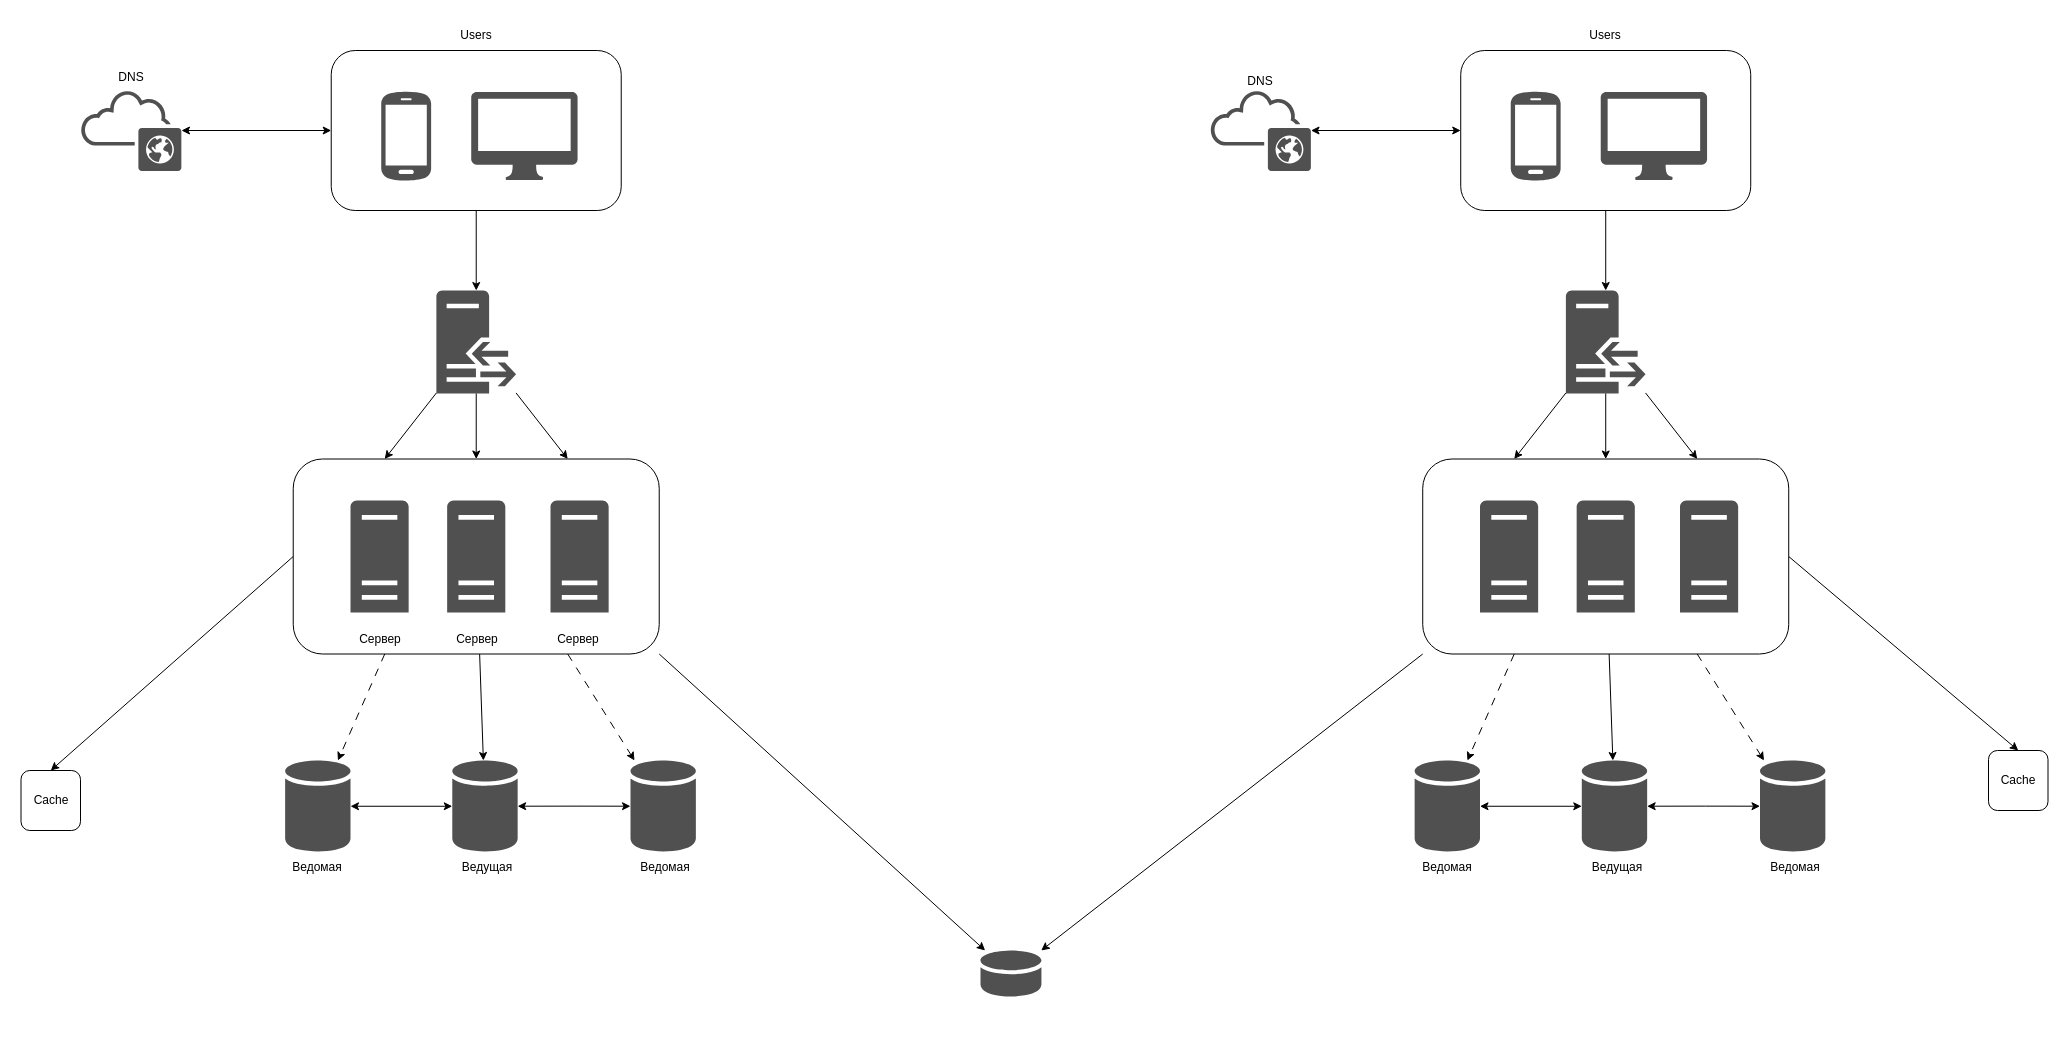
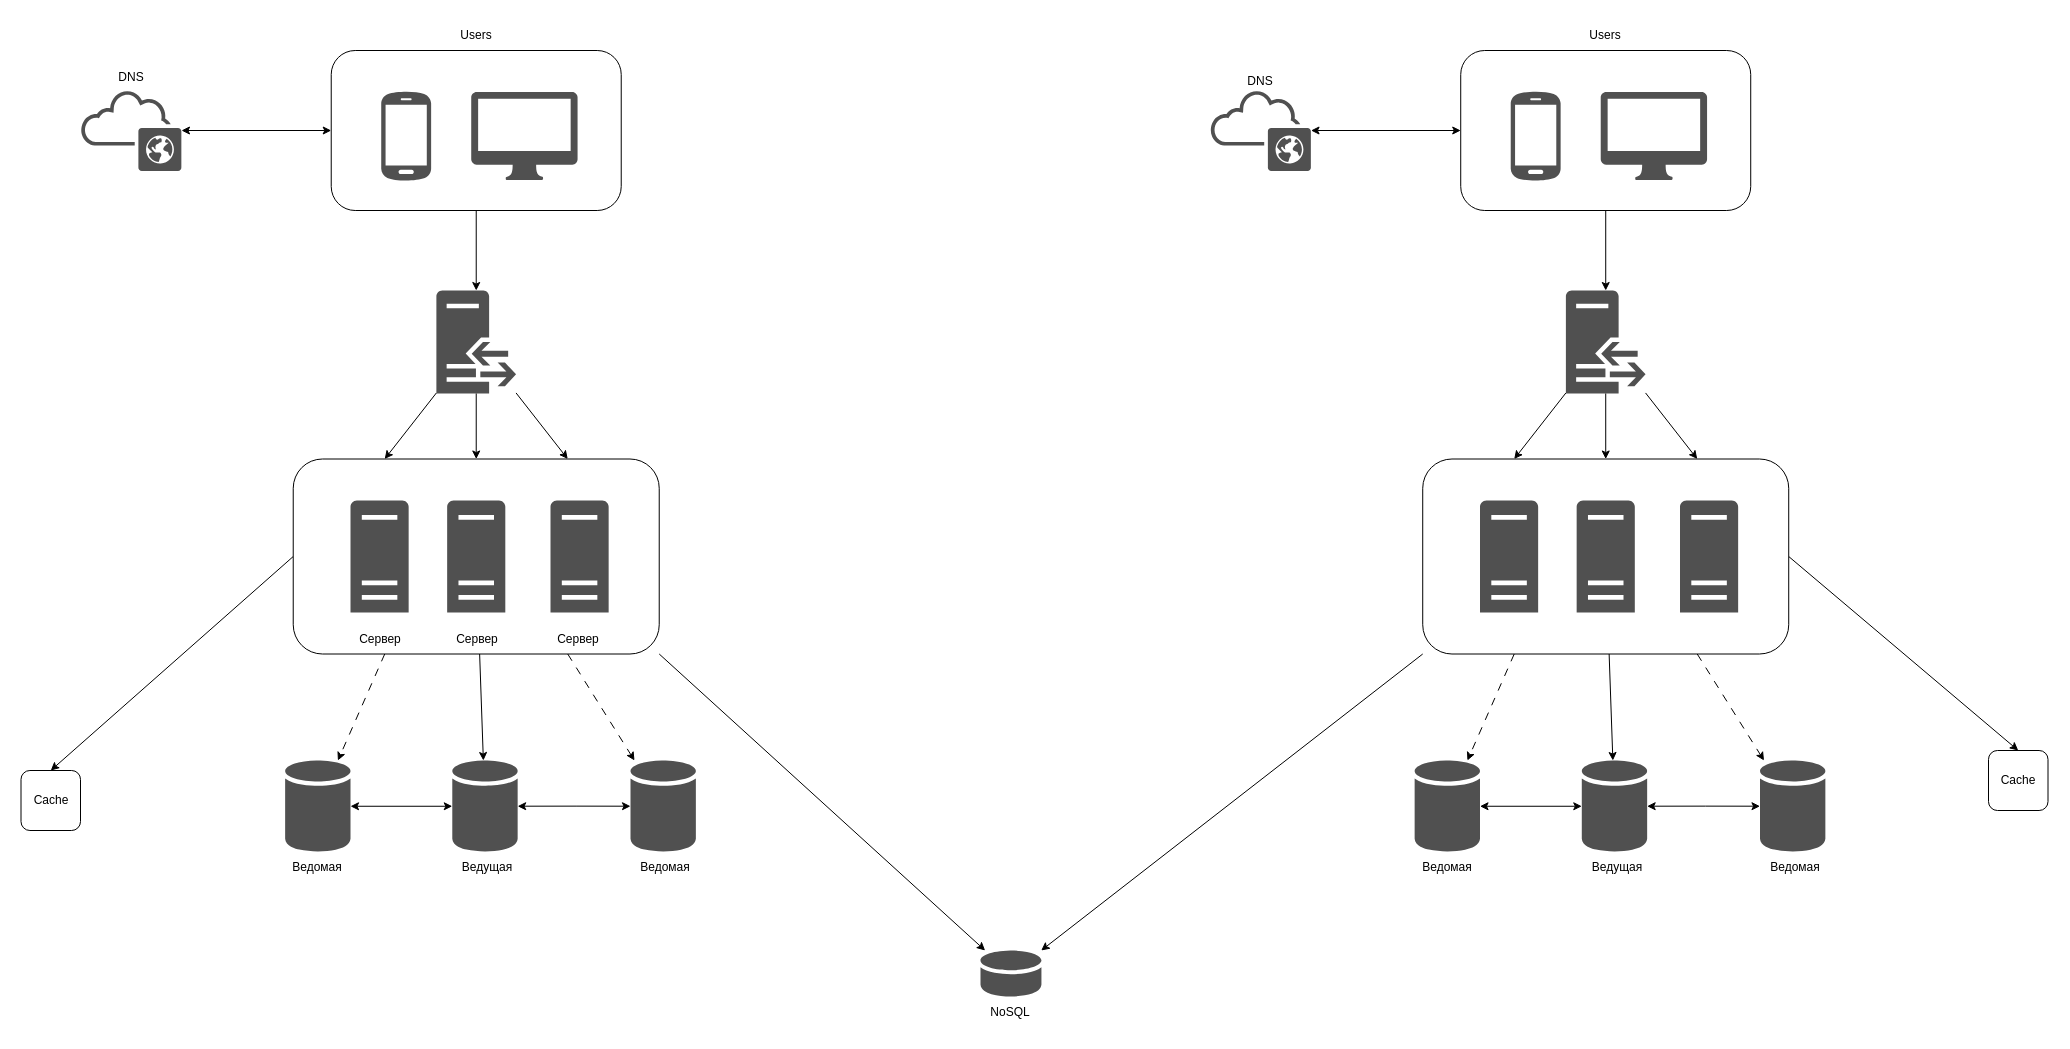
node "NoSQL": added
